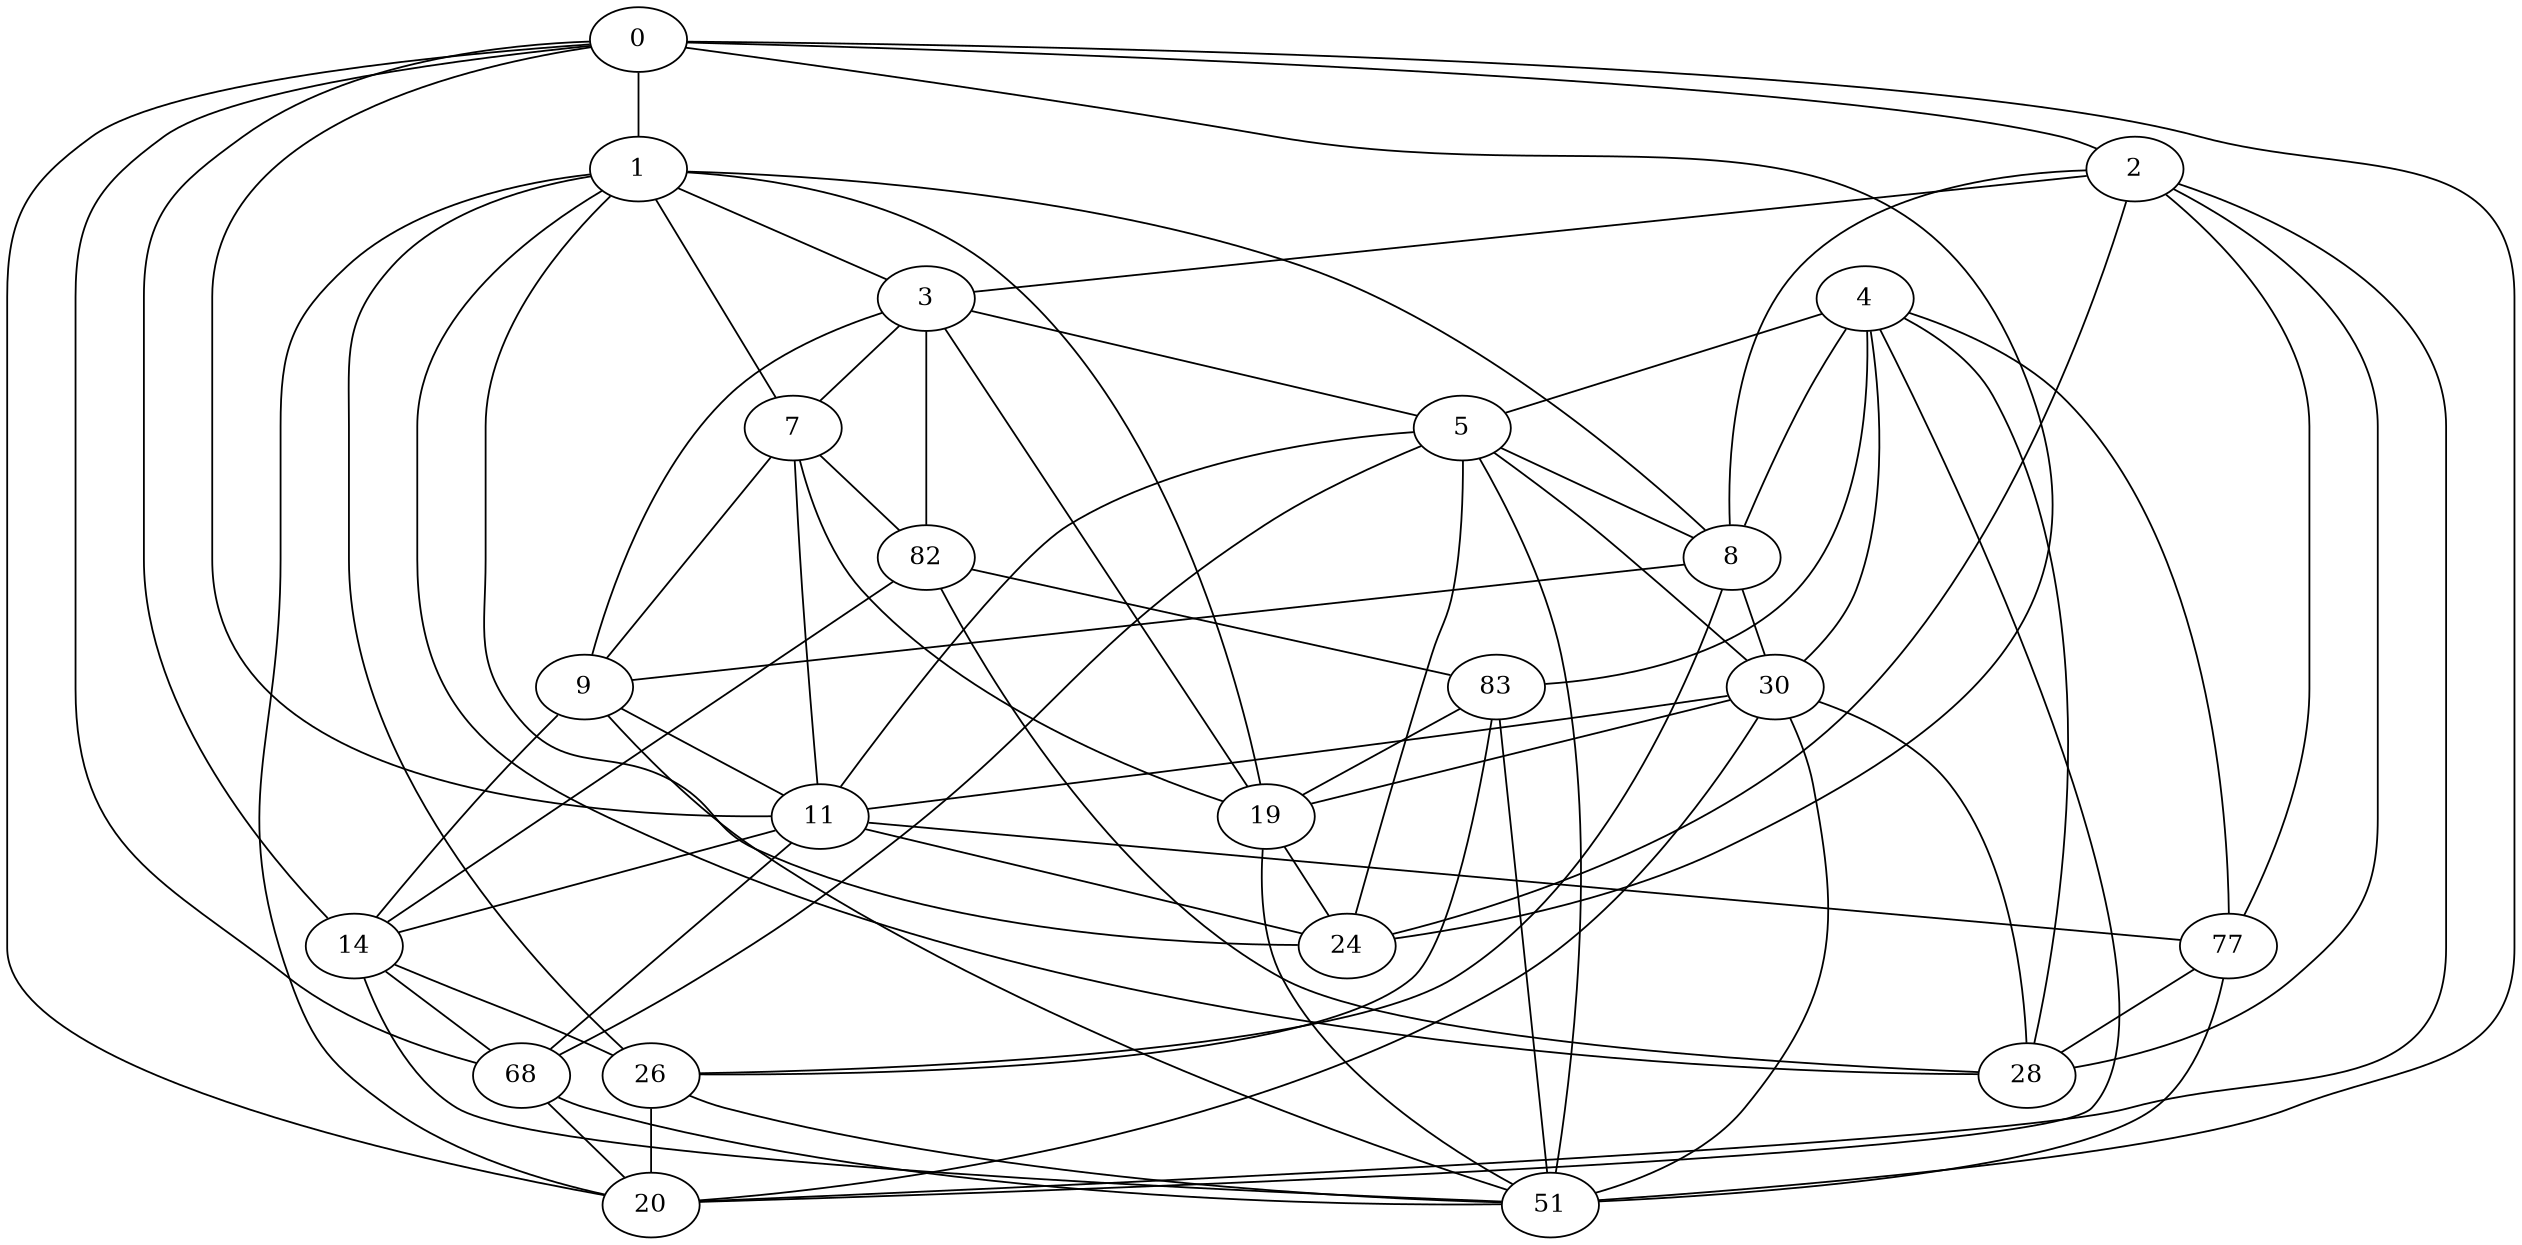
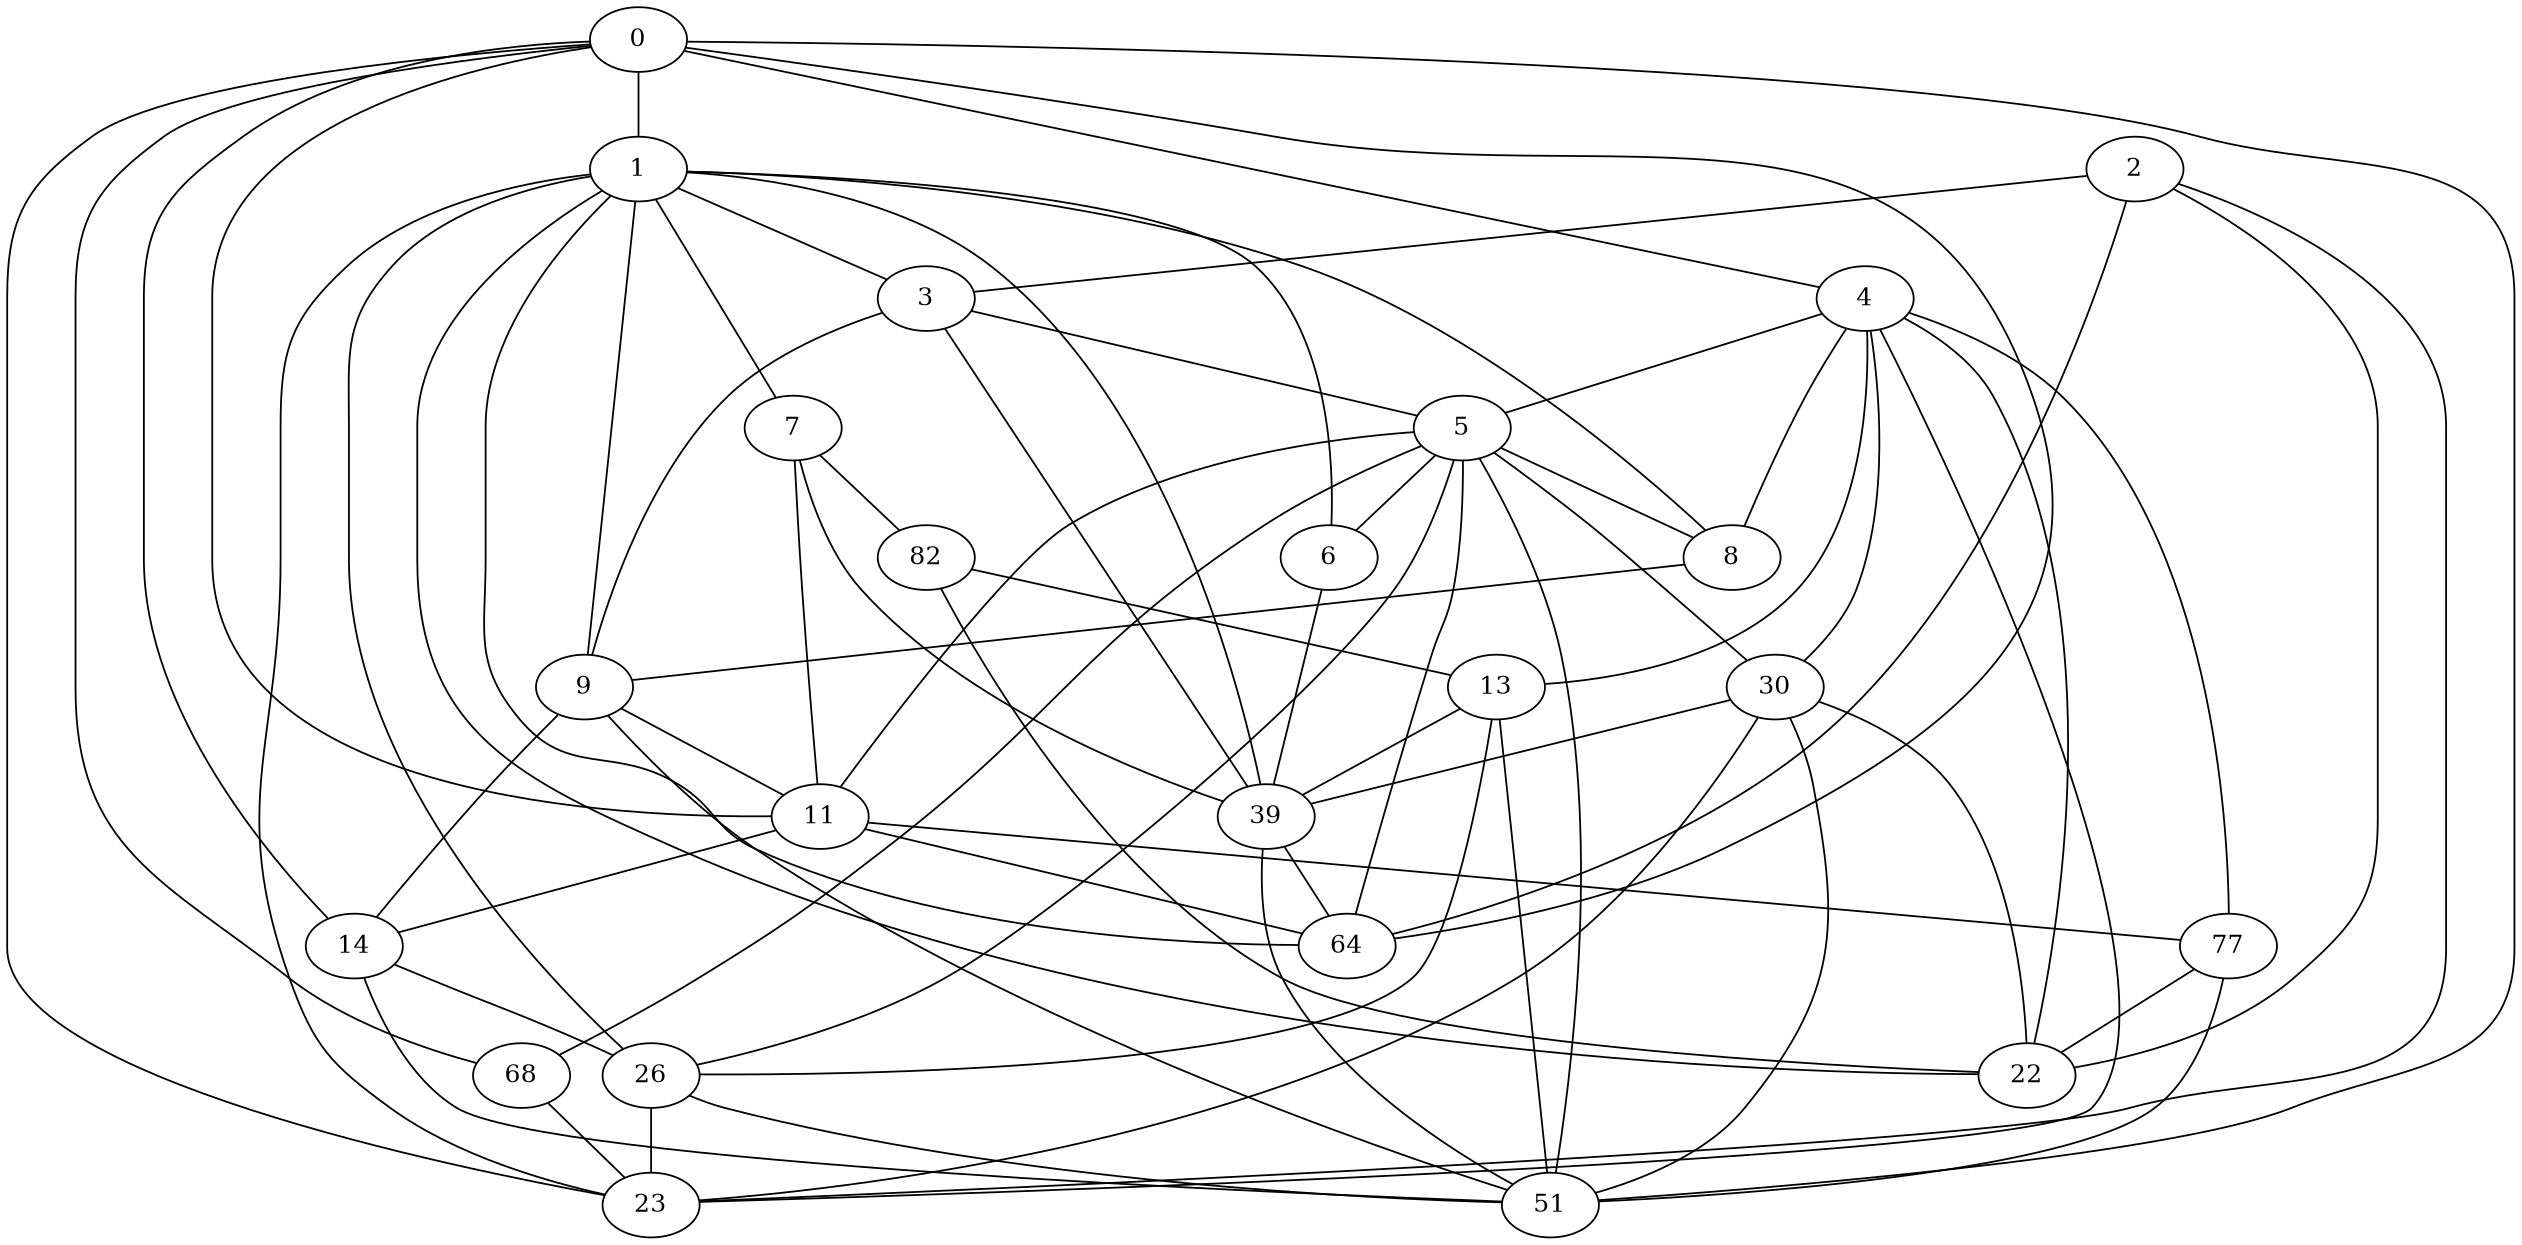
edge "0" -- "2": now "0" -- "4"
edge "2" -- "8": removed
edge "3" -- "7": removed
edge "3" -- "82": removed
edge "2" -- "77": removed
edge "7" -- "9": now "1" -- "9"
node "6": added
edge "8" -- "30": removed
node "83": label "83" -> "13"
edge "82" -- "14": removed
edge "30" -- "11": removed
node "19": label "19" -> "39"
edge "11" -- "68": removed
node "24": label "24" -> "64"
edge "8" -- "26": now "5" -- "26"
edge "14" -- "68": removed
node "28": label "28" -> "22"
edge "68" -- "51": removed
node "20": label "20" -> "23"
